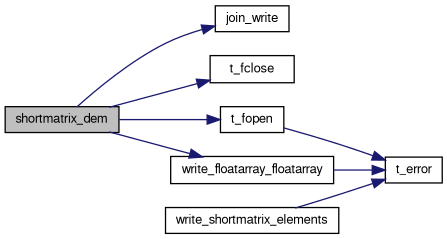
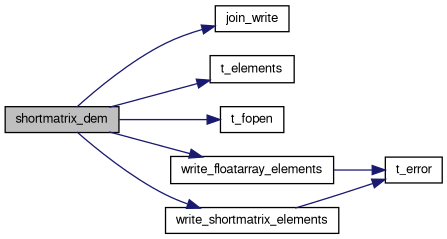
node "t_fclose": label "t_fclose" -> "t_elements"
edge "t_fopen" -> "t_error": removed
node "write_floatarray_floatarray": label "write_floatarray_floatarray" -> "write_floatarray_elements"
edge "shortmatrix_dem" -> "write_shortmatrix_elements": added
